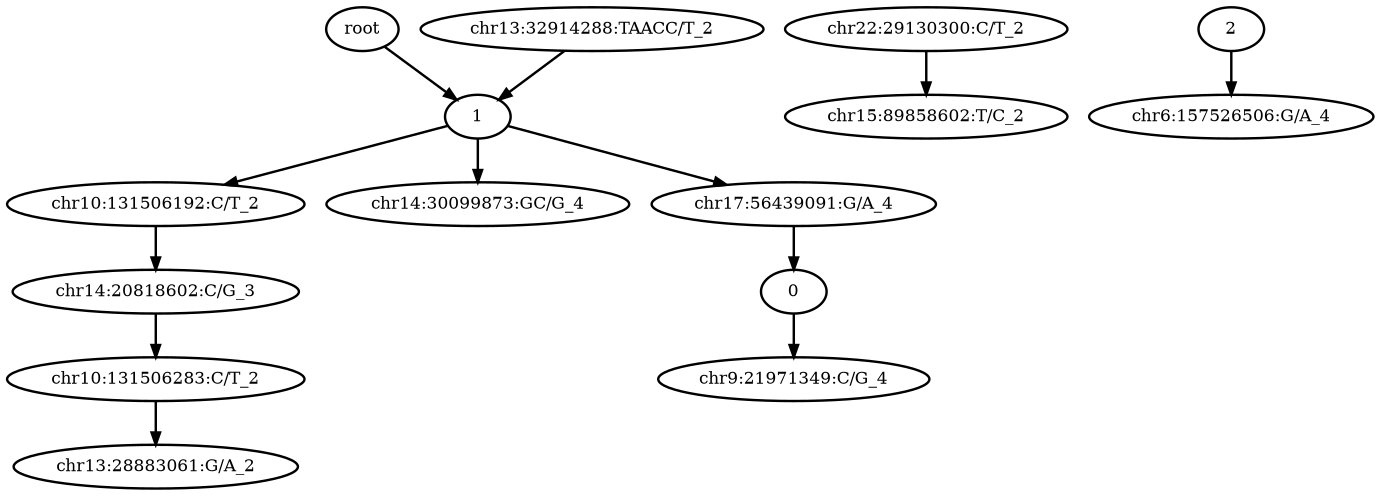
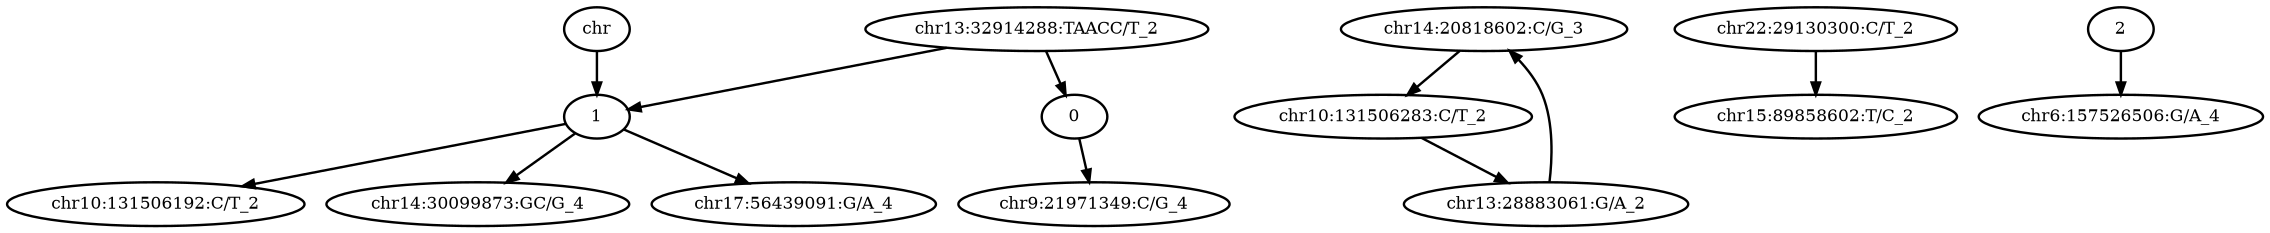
node "root": label "root" -> "chr"
edge "chr10:131506192:C/T_2" -> "chr14:20818602:C/G_3": now "chr13:28883061:G/A_2" -> "chr14:20818602:C/G_3"
edge "chr17:56439091:G/A_4" -> "0": now "chr13:32914288:TAACC/T_2" -> "0"
